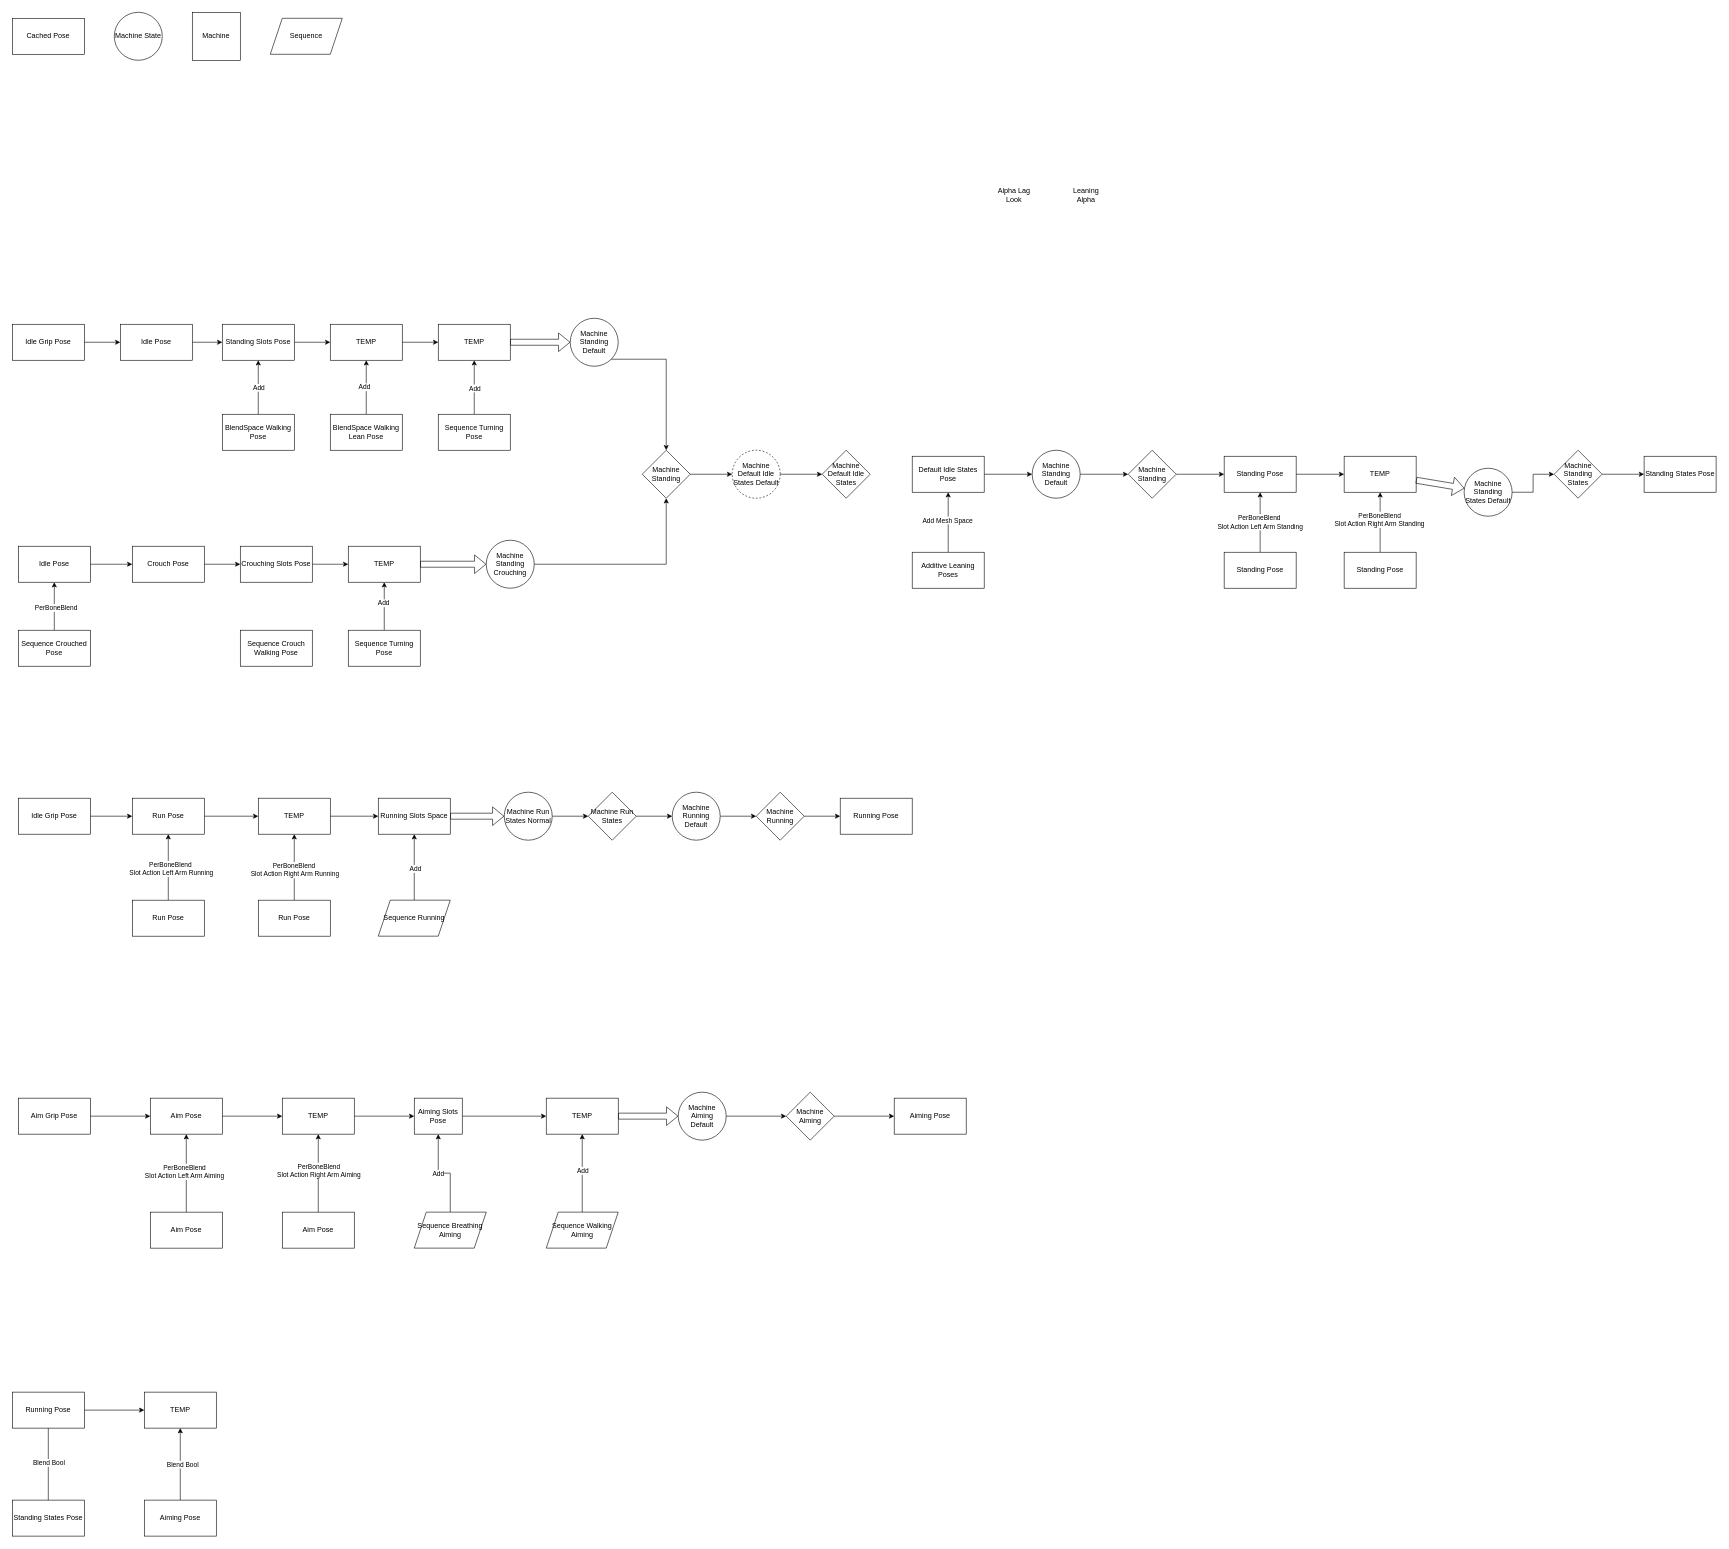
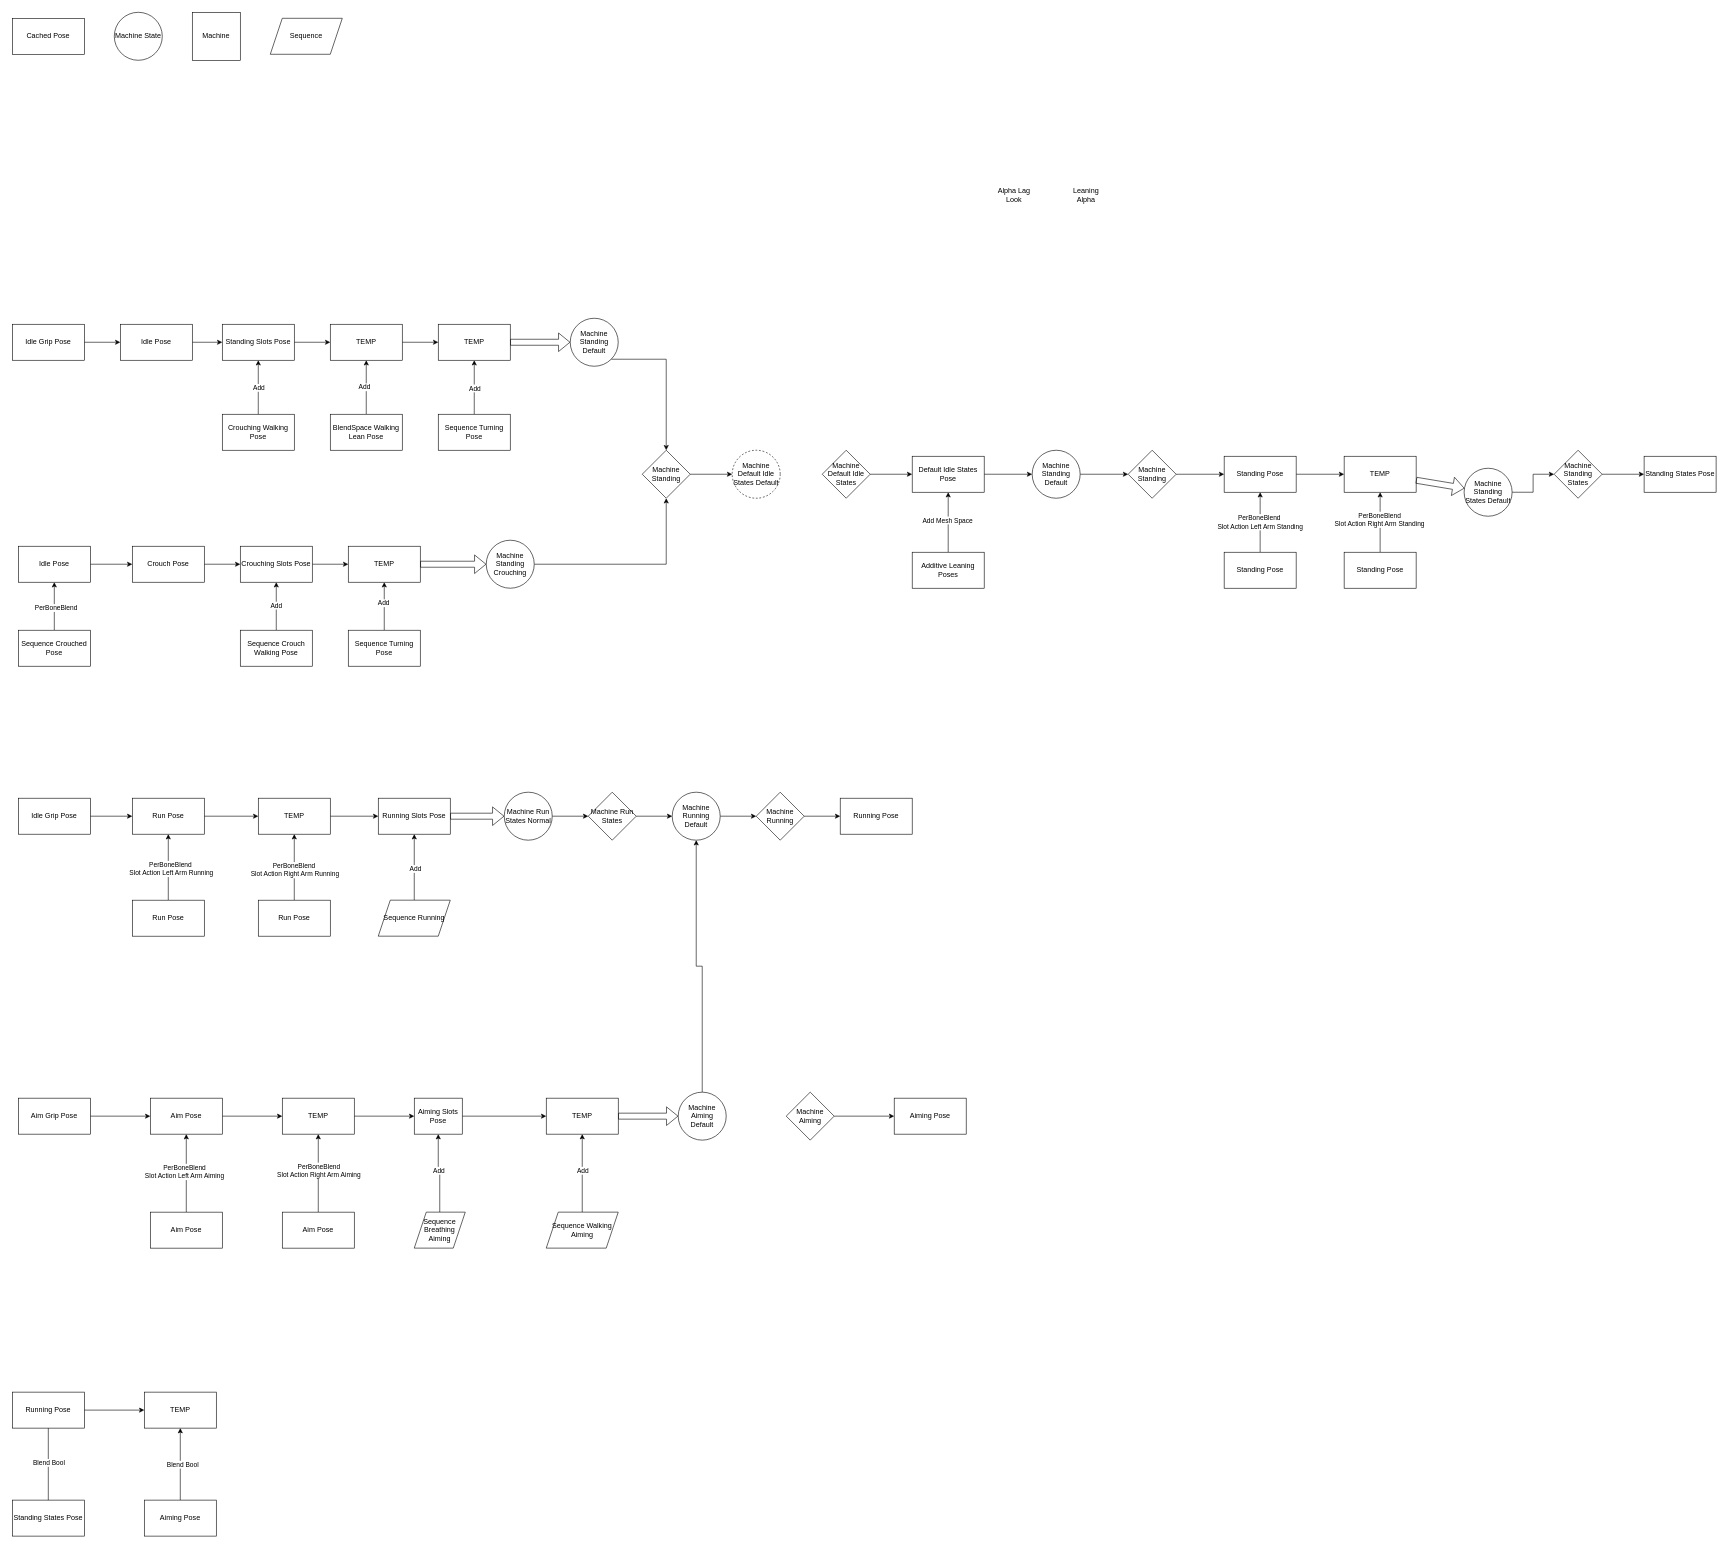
node "BlendSpace Walking Pose": label "BlendSpace Walking Pose" -> "Crouching Walking Pose"
edge "Machine Default Idle States Default" -> "Machine Default Idle States": removed
edge "Machine Default Idle States" -> "Default Idle States Pose": added
edge "Sequence Crouch Walking Pose" -> "Crouching Slots Pose": added, label "Add"
node "Running Slots Space": label "Running Slots Space" -> "Running Slots Pose"
edge "Machine Aiming Default" -> "Machine Aiming": now "Machine Aiming Default" -> "Machine Running Default"
node "Sequence Breathing Aiming": size 72x36 -> 51x36
